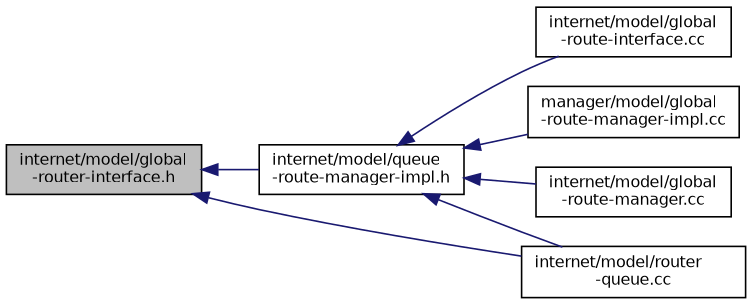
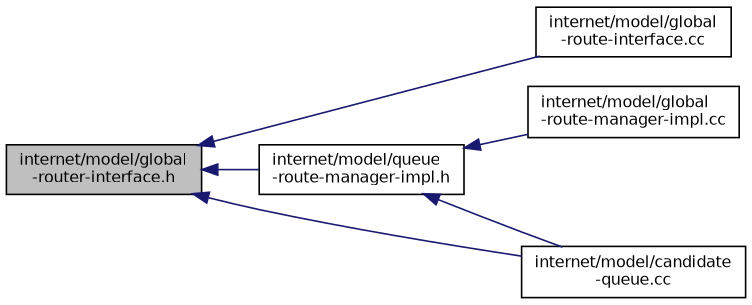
edge "internet/model/global -route-interface.cc" -> "internet/model/queue -route-manager-impl.h": now "internet/model/global -route-interface.cc" -> "internet/model/global -router-interface.h"
node "manager/model/global -route-manager-impl.cc": label "manager/model/global -route-manager-impl.cc" -> "internet/model/global -route-manager-impl.cc"
node "internet/model/global -route-manager.cc": removed
node "internet/model/router -queue.cc": label "internet/model/router -queue.cc" -> "internet/model/candidate -queue.cc"
